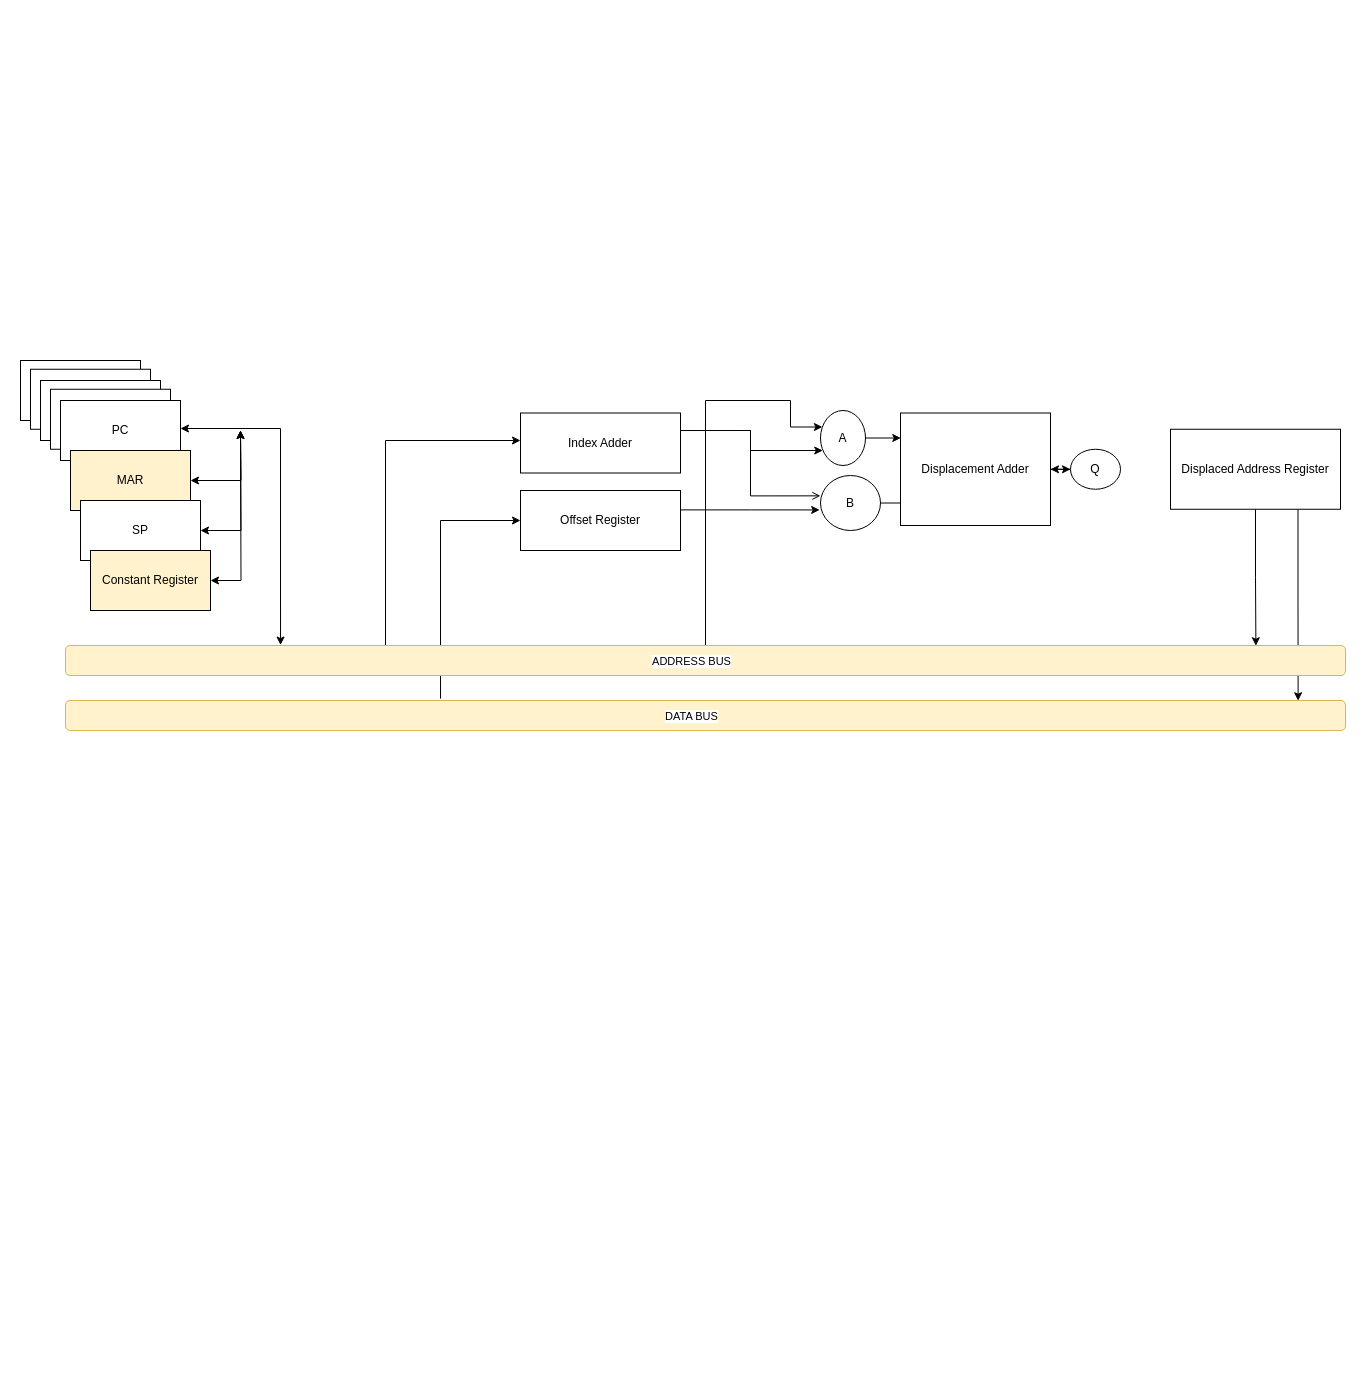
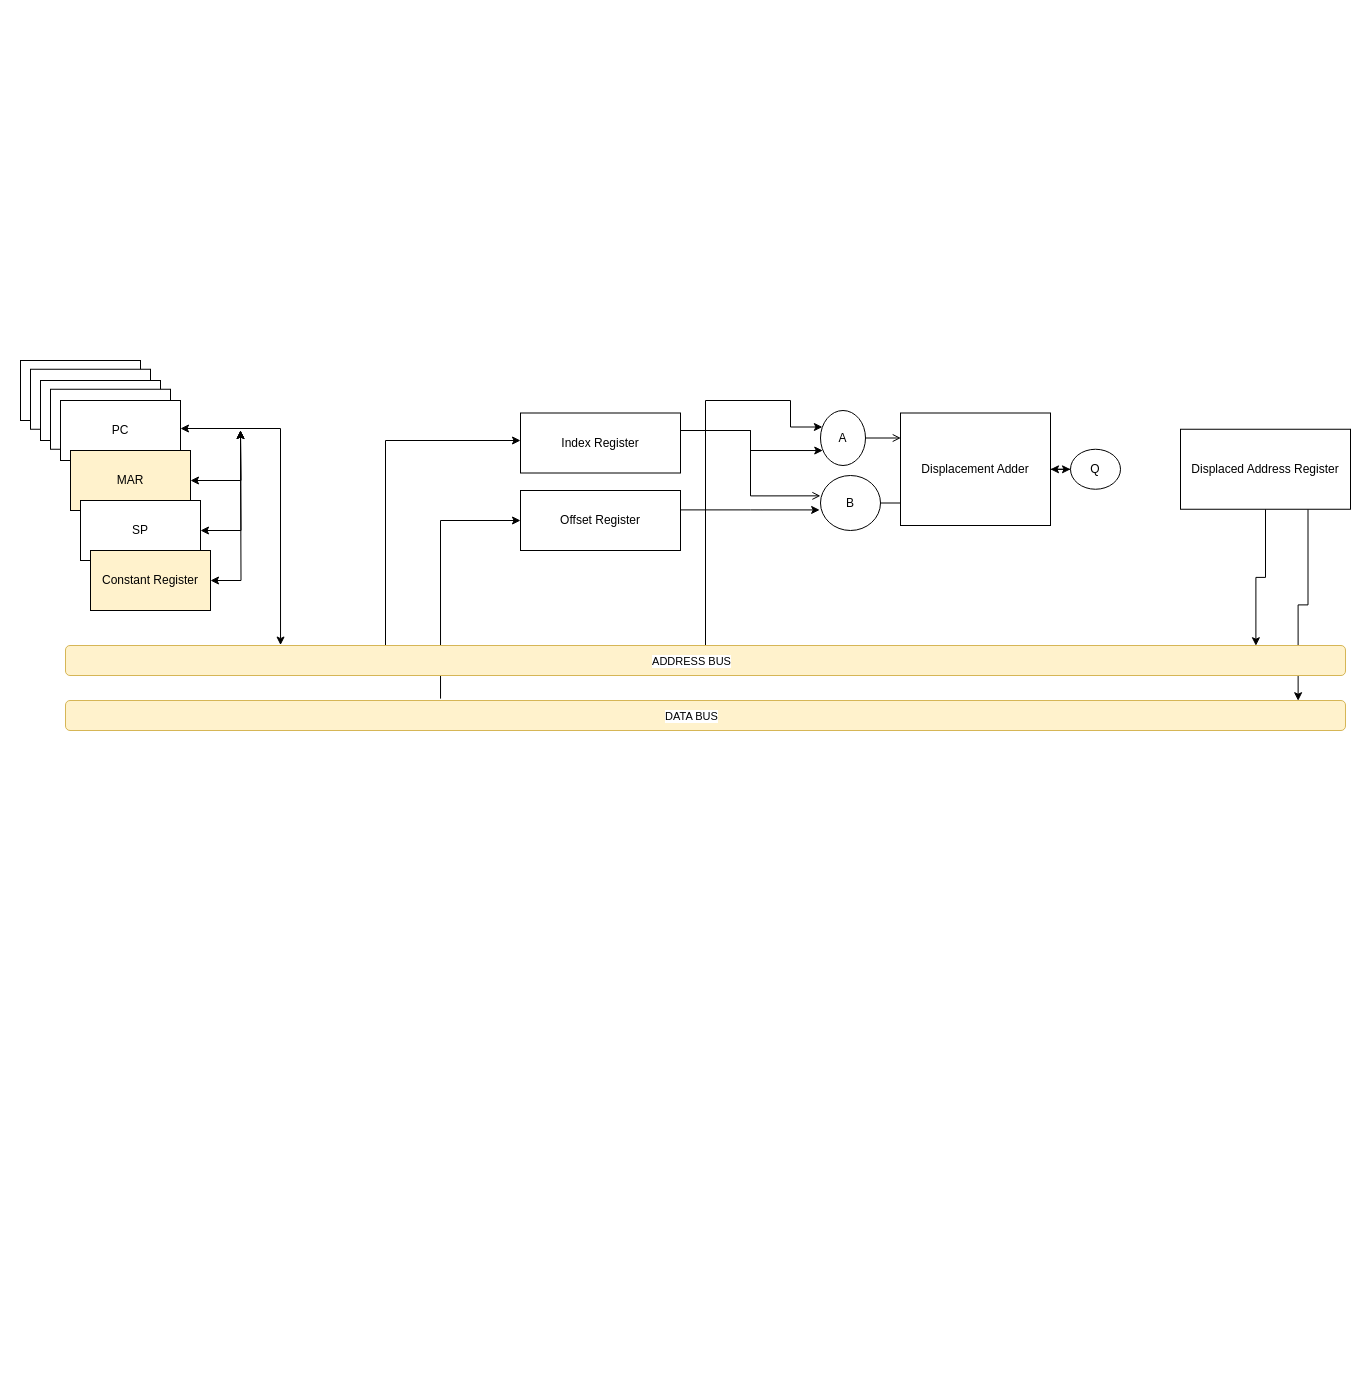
edge "A" -> "Displacement Adder": arrowhead classic -> open
node "Index Adder": label "Index Adder" -> "Index Register"
node "Displaced Address Register": moved (1256, 469) -> (1266, 469)
